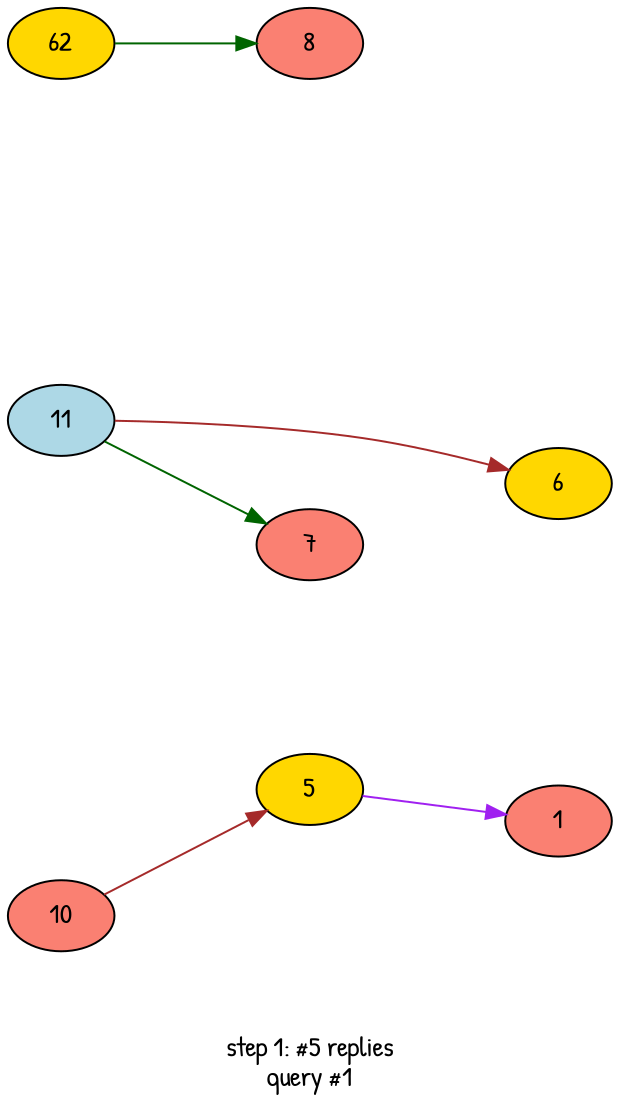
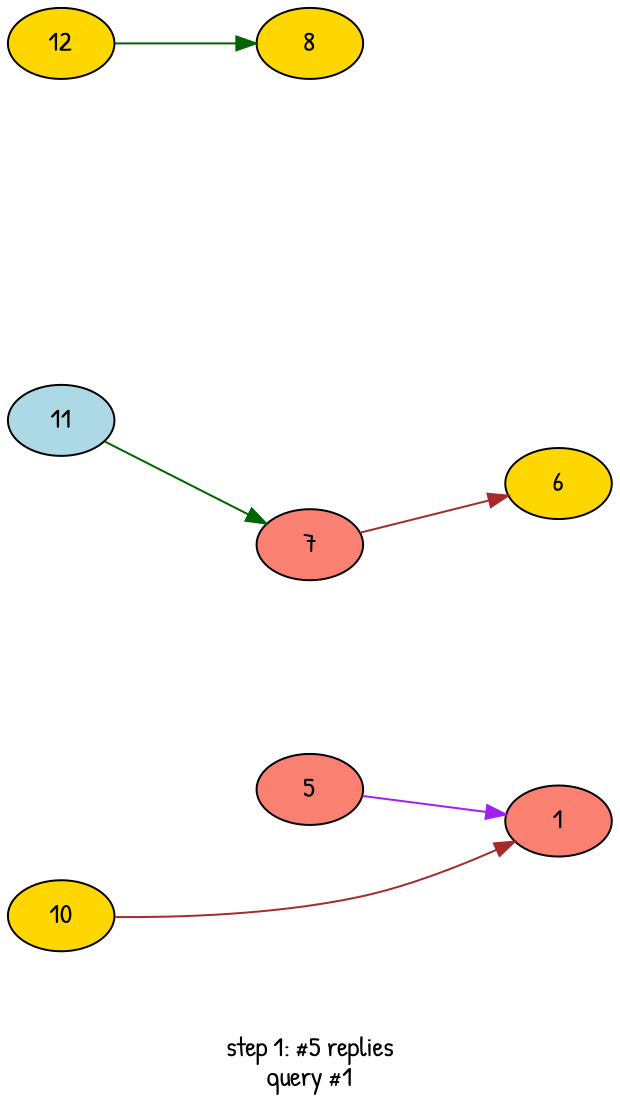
node "62": label "62" -> "12"
node "8": fillcolor salmon -> gold
edge "11" -> "6": now "7" -> "6"
node "5": fillcolor gold -> salmon
edge "10" -> "5": now "10" -> "1"
node "10": fillcolor salmon -> gold
